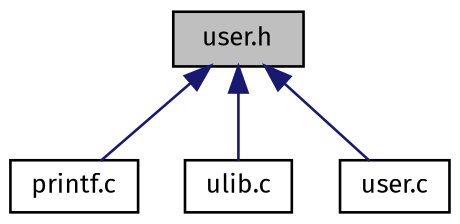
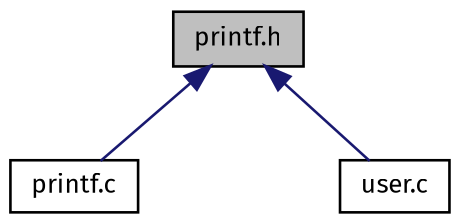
node "user.h": label "user.h" -> "printf.h"
node "ulib.c": removed
